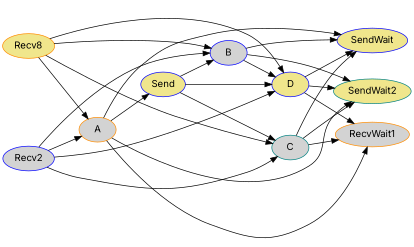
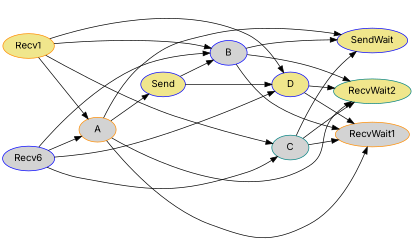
node "Recv8": label "Recv8" -> "Recv1"
edge "D" -> "SendWait": removed
edge "B" -> "D": now "B" -> "RecvWait1"
node "SendWait2": label "SendWait2" -> "RecvWait2"
edge "Send" -> "C": removed
node "Recv2": label "Recv2" -> "Recv6"
